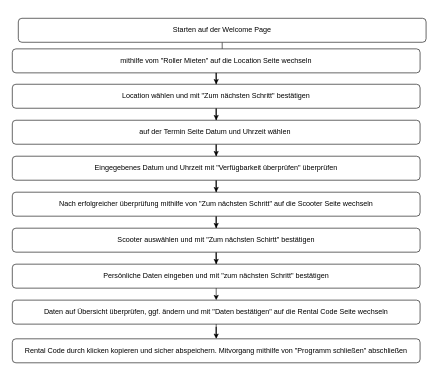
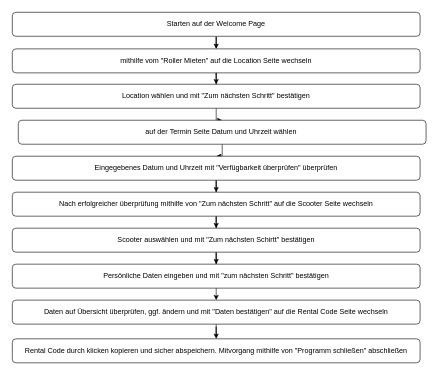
node "Starten auf der Welcome Page": moved (222, 30) -> (216, 24)
node "auf der Termin Seite Datum und Uhrzeit wählen": moved (216, 132) -> (222, 132)
